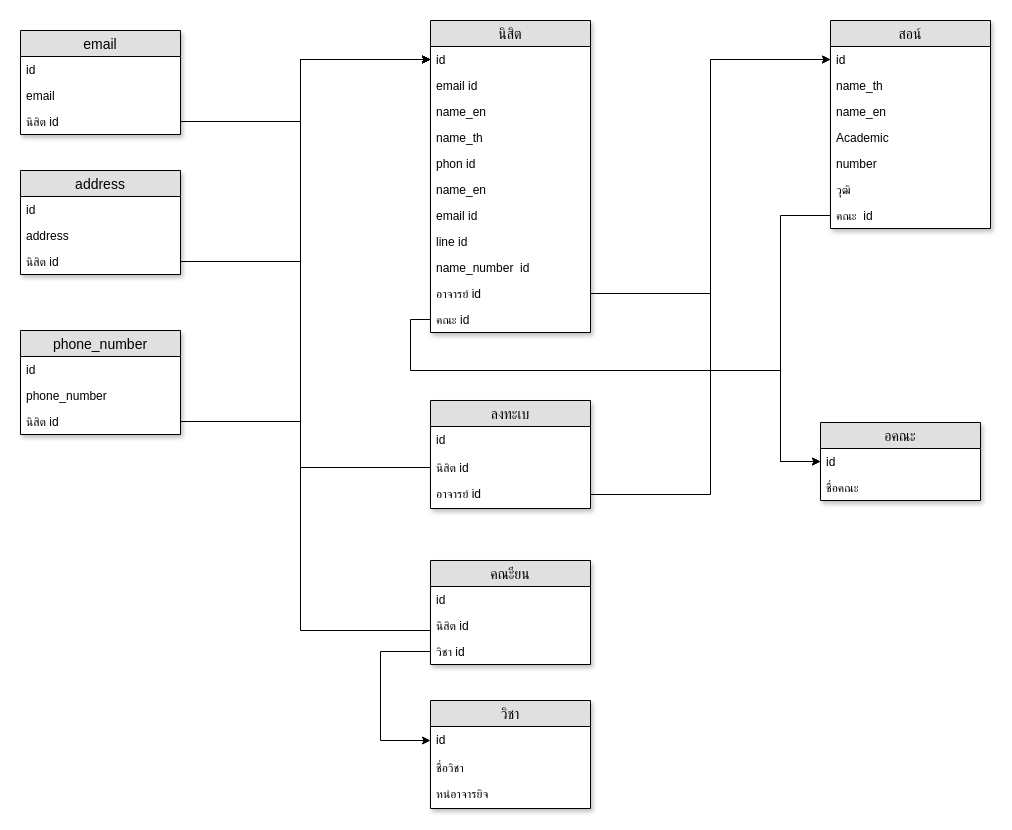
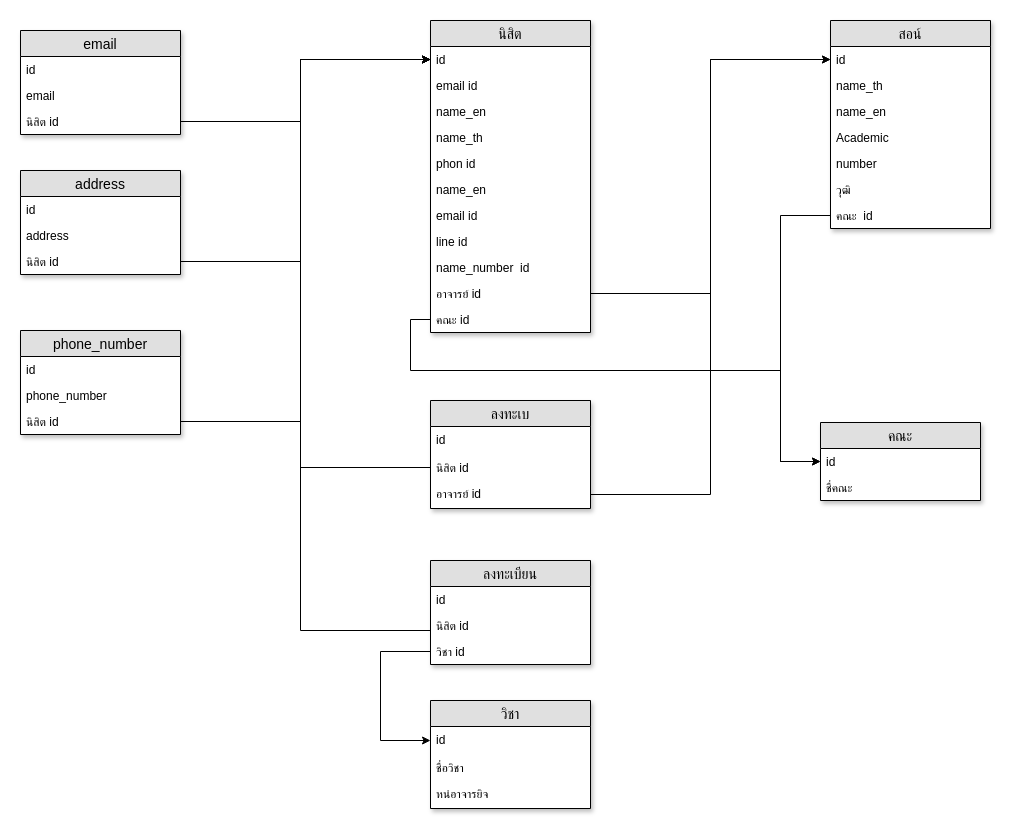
node "อคณะ": label "อคณะ" -> "คณะ"
node "ชื่อคณะ": label "ชื่อคณะ" -> "ชื่คณะ"
node "คณะียน": label "คณะียน" -> "ลงทะเบียน"
